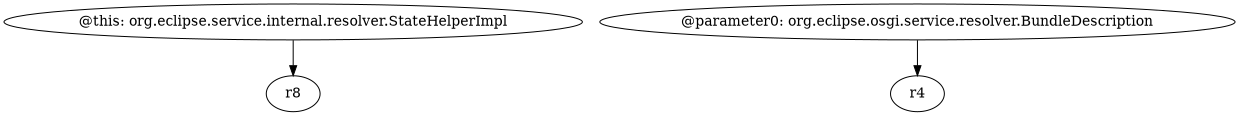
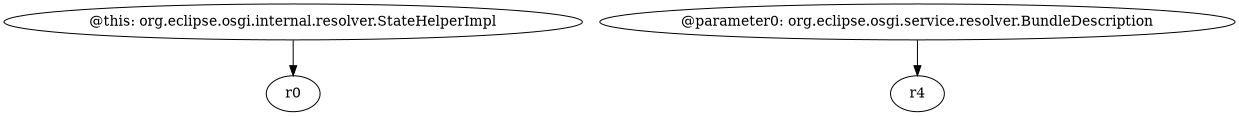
node "@this: org.eclipse.service.internal.resolver.StateHelperImpl": label "@this: org.eclipse.service.internal.resolver.StateHelperImpl" -> "@this: org.eclipse.osgi.internal.resolver.StateHelperImpl"
node "r8": label "r8" -> "r0"
